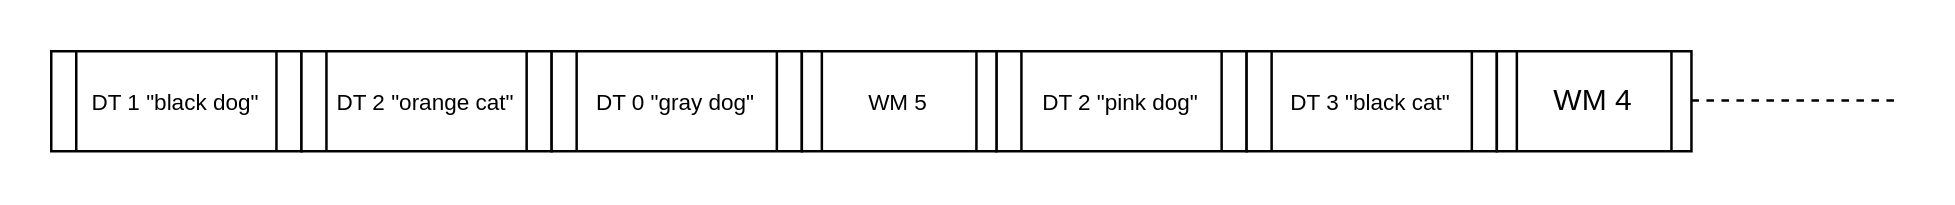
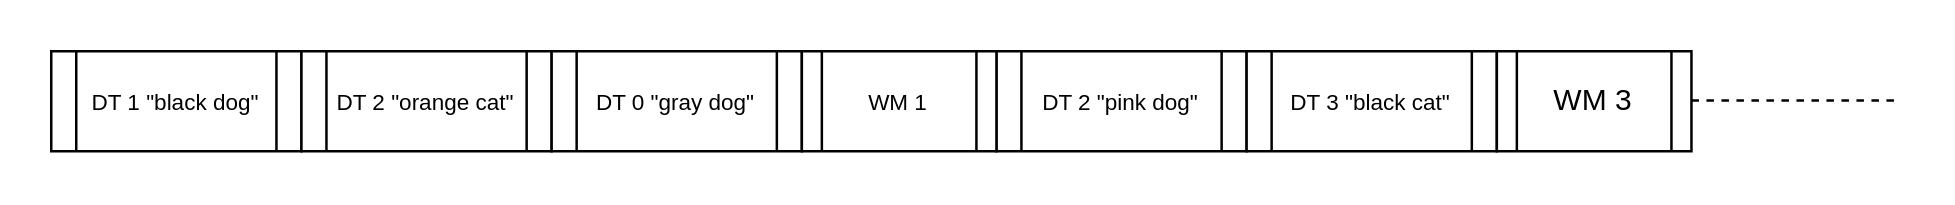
node "WM 5": label "WM 5" -> "WM 1"
node "WM 4": label "WM 4" -> "WM 3"
